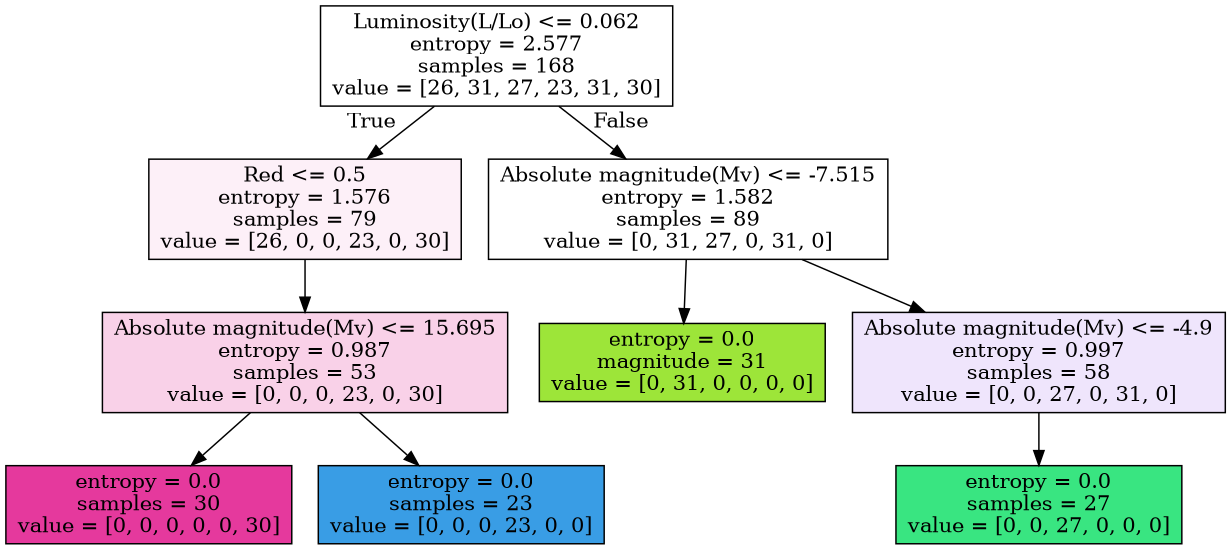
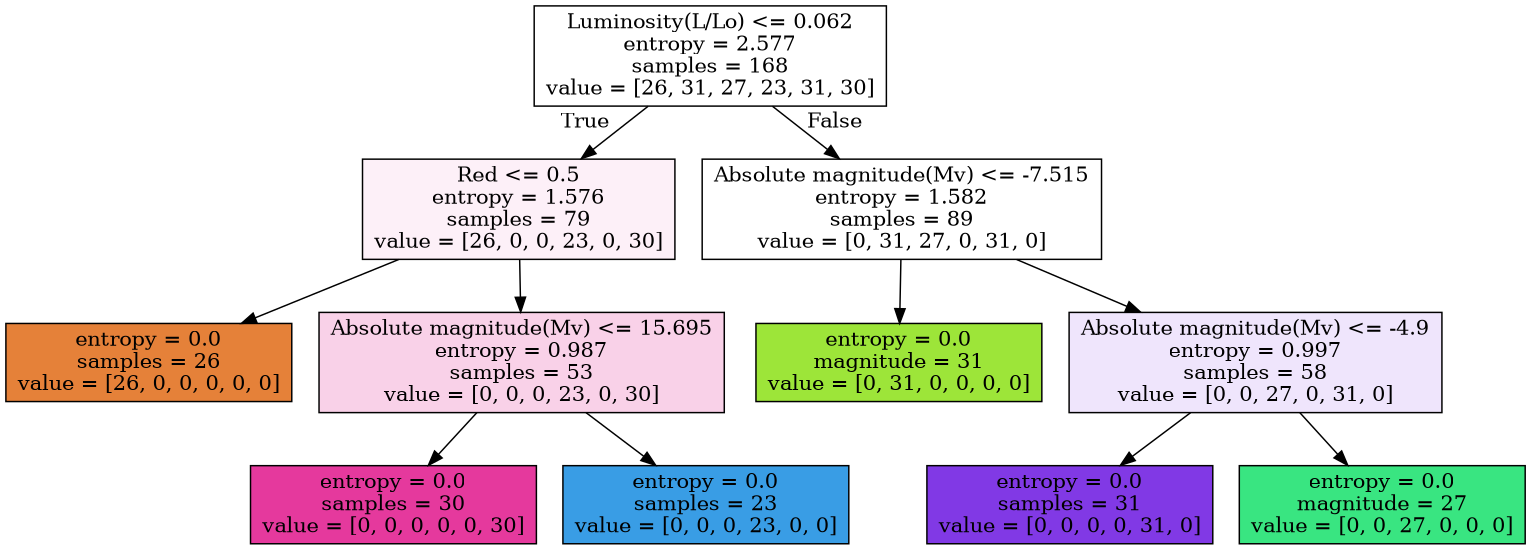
node "entropy = 0.0 samples = 26 value = [26, 0, 0, 0, 0, 0]": added
node "entropy = 0.0 samples = 27 value = [0, 0, 27, 0, 0, 0]": label "entropy = 0.0 samples = 27 value = [0, 0, 27, 0, 0, 0]" -> "entropy = 0.0 magnitude = 27 value = [0, 0, 27, 0, 0, 0]"
node "entropy = 0.0 samples = 31 value = [0, 0, 0, 0, 31, 0]": added
